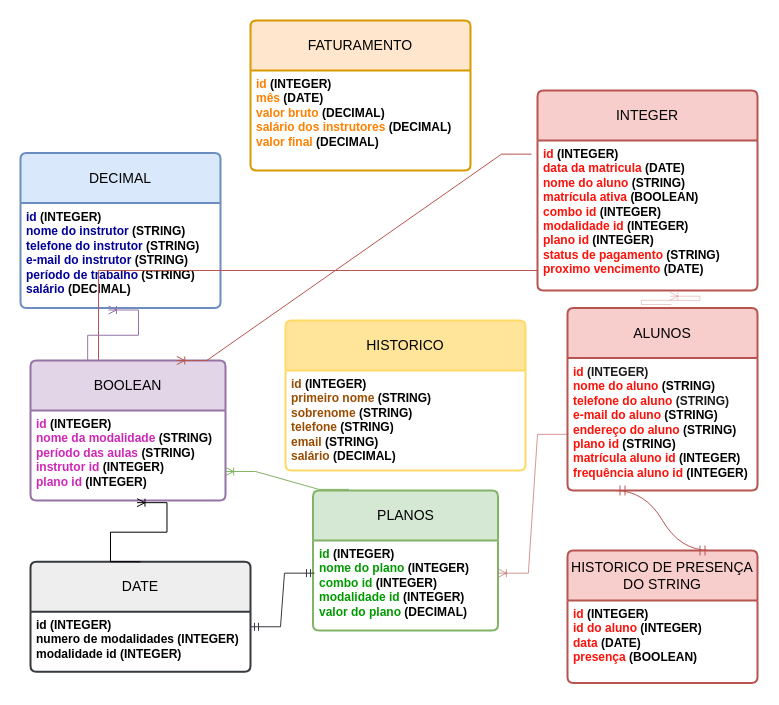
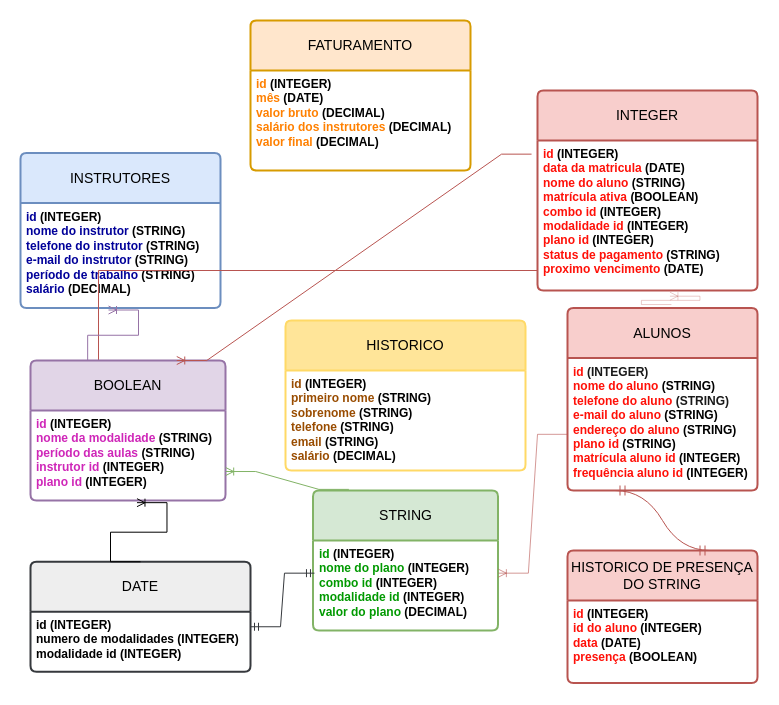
node "DECIMAL": label "DECIMAL" -> "INSTRUTORES"
node "PLANOS": label "PLANOS" -> "STRING"
